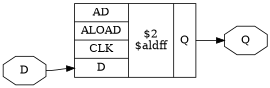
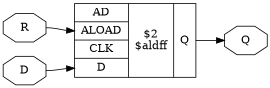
node "R": added
